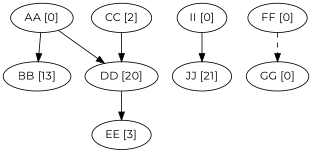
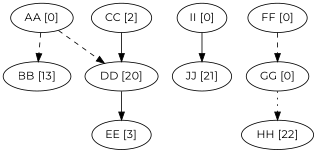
edge "AA [0]" -> "BB [13]": style solid -> dashed
edge "AA [0]" -> "DD [20]": style solid -> dashed
node "HH [22]": added
